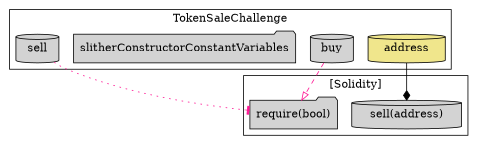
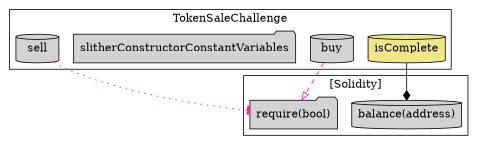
node "address": label "address" -> "isComplete"
node "sell(address)": label "sell(address)" -> "balance(address)"
